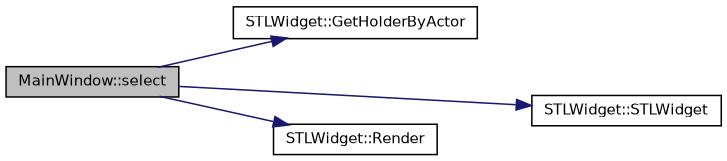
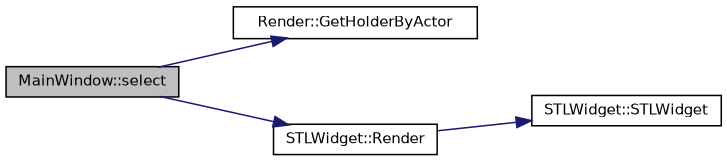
node "STLWidget::GetHolderByActor": label "STLWidget::GetHolderByActor" -> "Render::GetHolderByActor"
edge "MainWindow::select" -> "STLWidget::STLWidget": now "STLWidget::Render" -> "STLWidget::STLWidget"
